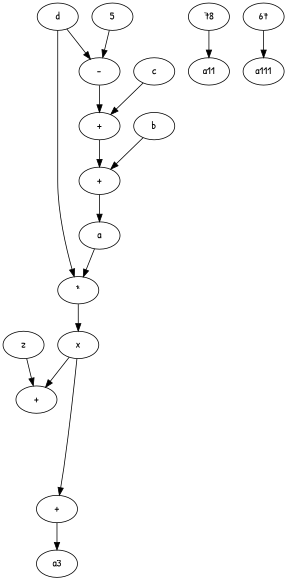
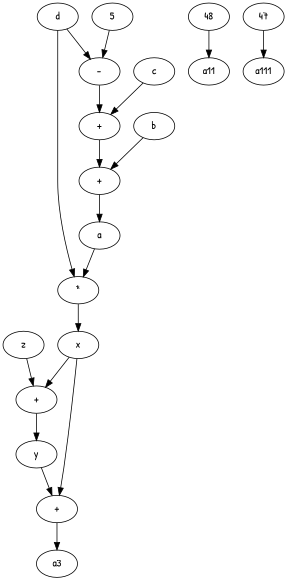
node "78": label "78" -> "48"
node "67": label "67" -> "47"
node "y": added
